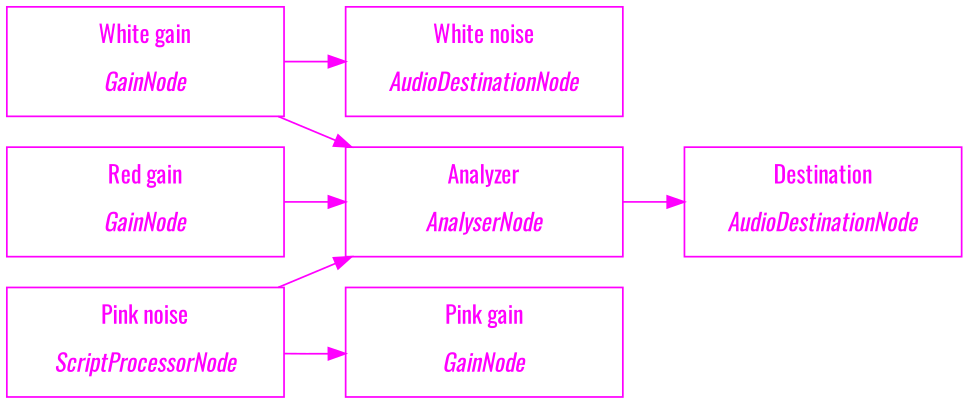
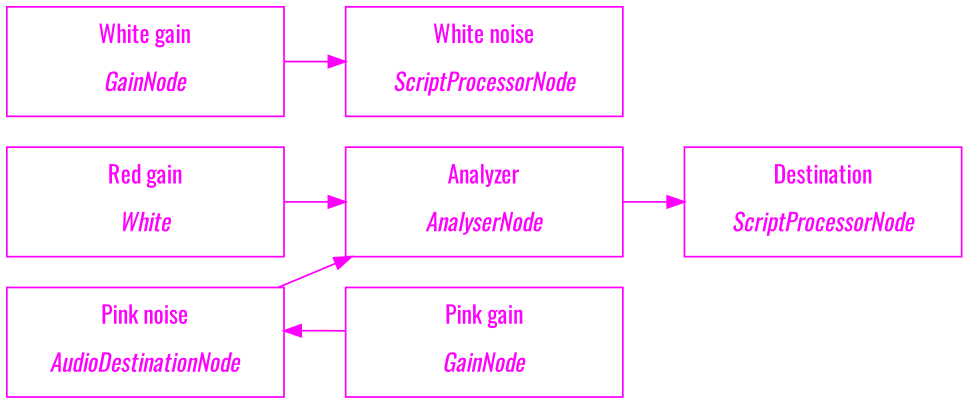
node "White noise": text "AudioDestinationNode" -> "ScriptProcessorNode"
edge "White gain" -> "Analyzer": removed
node "Red gain": text "GainNode" -> "White"
node "Destination": text "AudioDestinationNode" -> "ScriptProcessorNode"
edge "Pink noise" -> "Pink gain": reversed
node "Pink noise": text "ScriptProcessorNode" -> "AudioDestinationNode"
